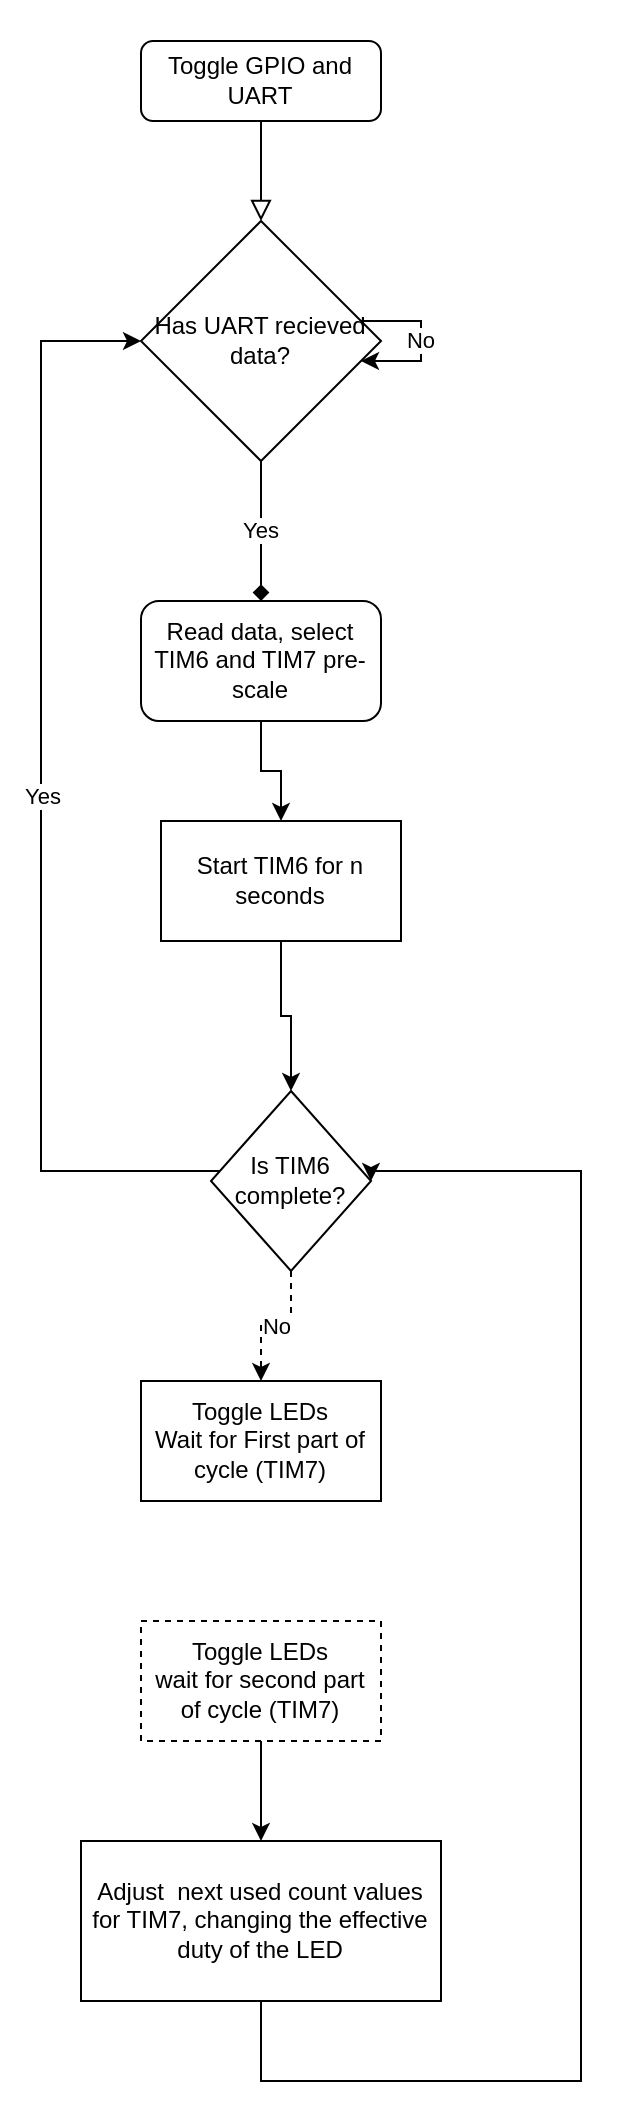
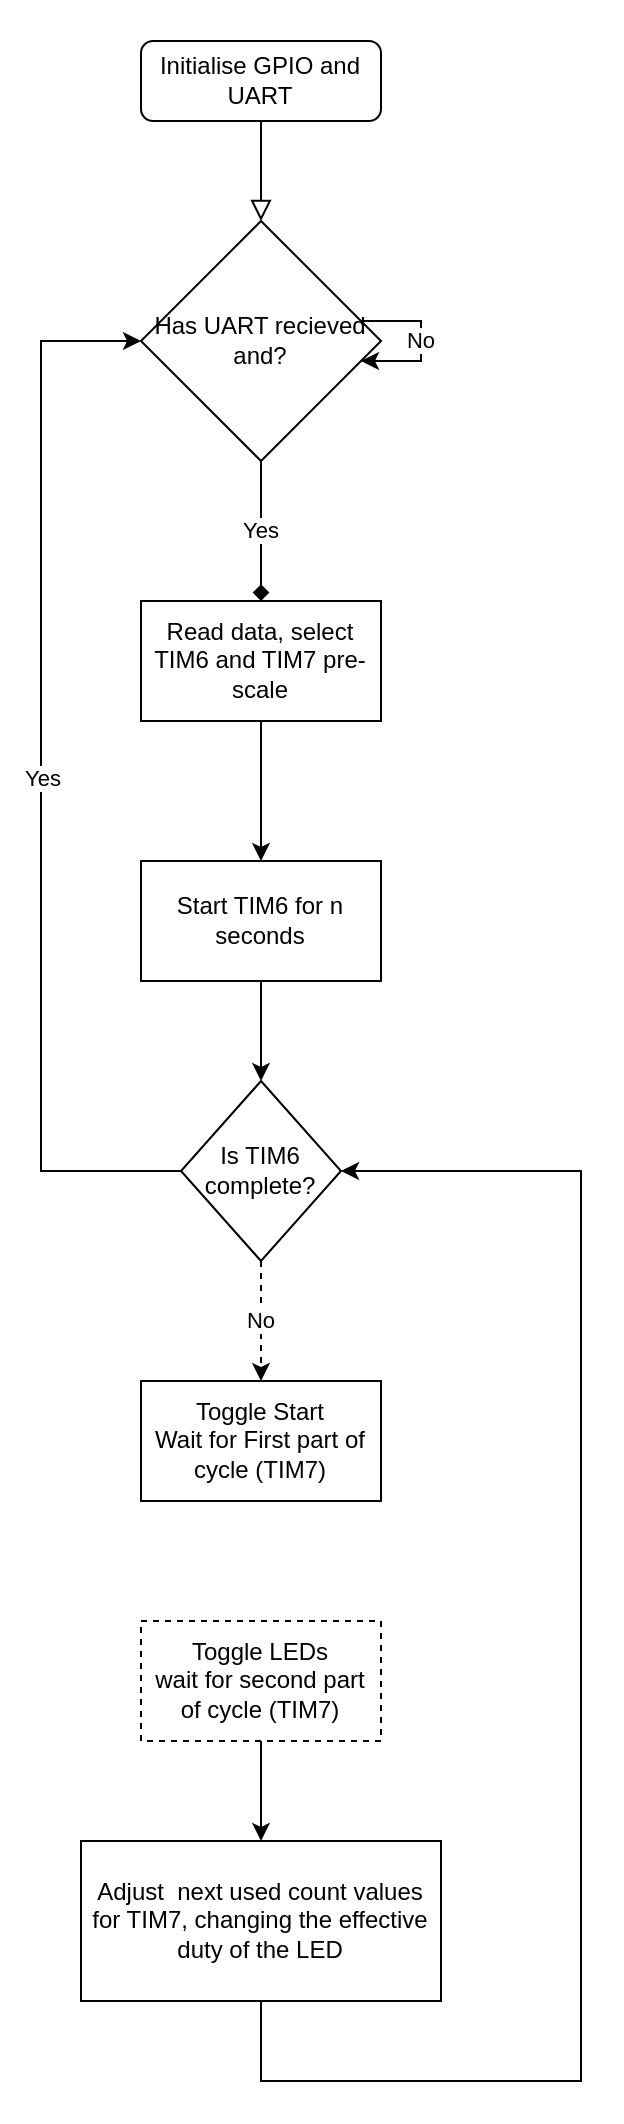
node "Toggle GPIO and UART": label "Toggle GPIO and UART" -> "Initialise GPIO and UART"
node "Has UART recieved data?": label "Has UART recieved data?" -> "Has UART recieved and?"
node "Read data, select TIM6 and TIM7 pre-scale": shape rounded rectangle -> rectangle
node "Start TIM6 for n seconds": moved (281, 881) -> (261, 921)
node "Is TIM6 complete?": moved (291, 1181) -> (261, 1171)
node "Toggle LEDs Wait for First part of cycle (TIM7)": label "Toggle LEDs Wait for First part of cycle (TIM7)" -> "Toggle Start Wait for First part of cycle (TIM7)"
